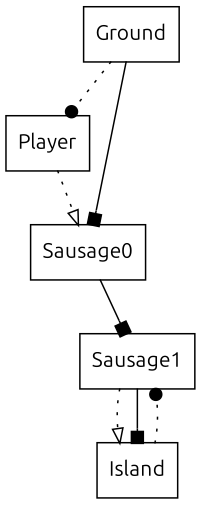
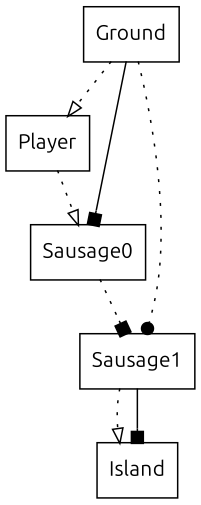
edge "Ground" -> "Player": arrowhead dot -> onormal
edge "Sausage0" -> "Sausage1": style solid -> dotted
edge "Island" -> "Sausage1": now "Ground" -> "Sausage1"
